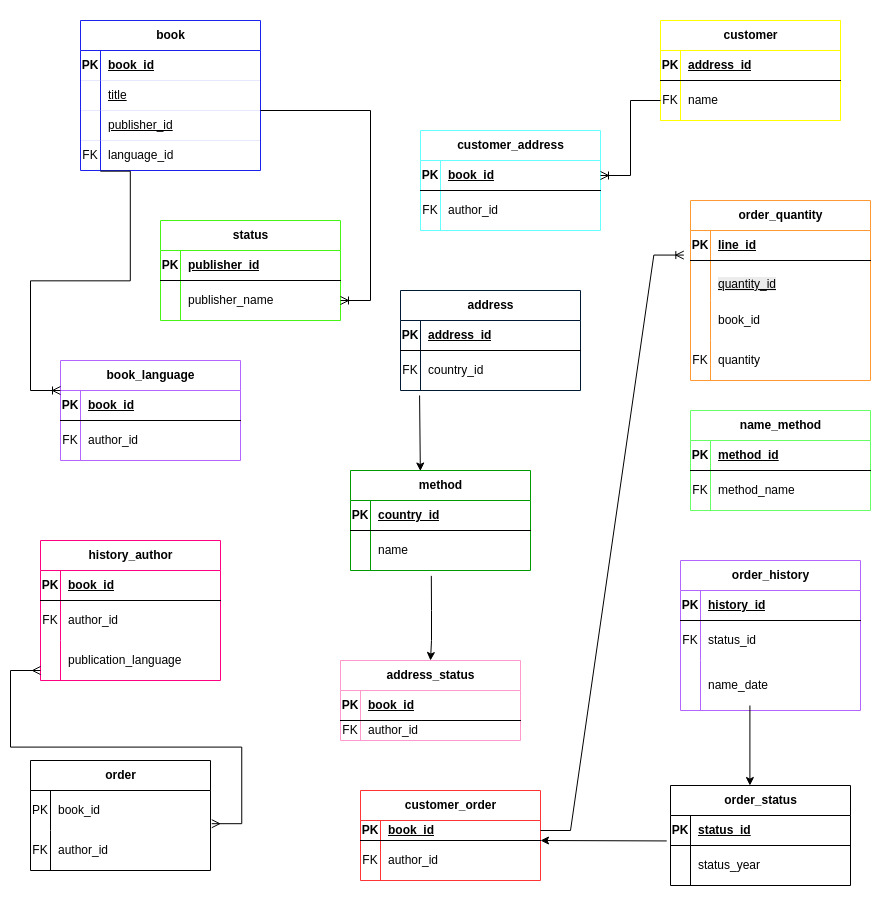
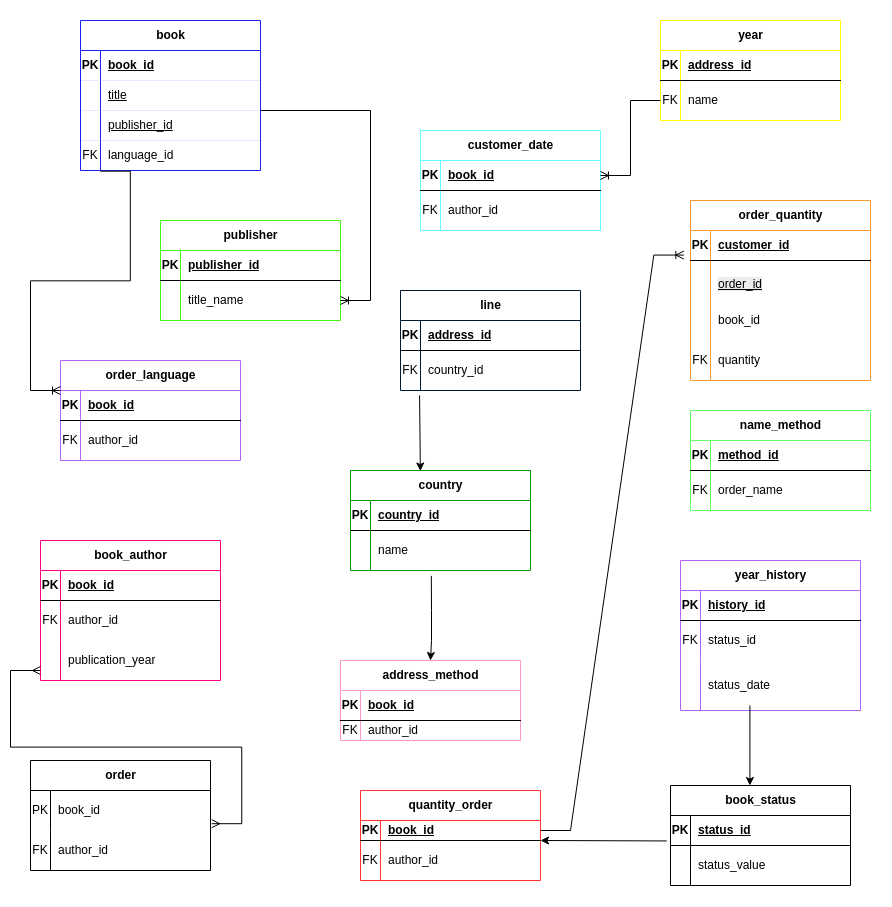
node "customer": label "customer" -> "year"
node "customer_address": label "customer_address" -> "customer_date"
node "status": label "status" -> "publisher"
node "line_id": label "line_id" -> "customer_id"
node "quantity_id": label "quantity_id" -> "order_id"
node "publisher_name": label "publisher_name" -> "title_name"
node "address": label "address" -> "line"
node "book_language": label "book_language" -> "order_language"
node "method": label "method" -> "country"
node "method_name": label "method_name" -> "order_name"
node "history_author": label "history_author" -> "book_author"
node "order_history": label "order_history" -> "year_history"
node "publication_language": label "publication_language" -> "publication_year"
node "address_status": label "address_status" -> "address_method"
node "name_date": label "name_date" -> "status_date"
node "order_status": label "order_status" -> "book_status"
node "customer_order": label "customer_order" -> "quantity_order"
node "status_year": label "status_year" -> "status_value"
